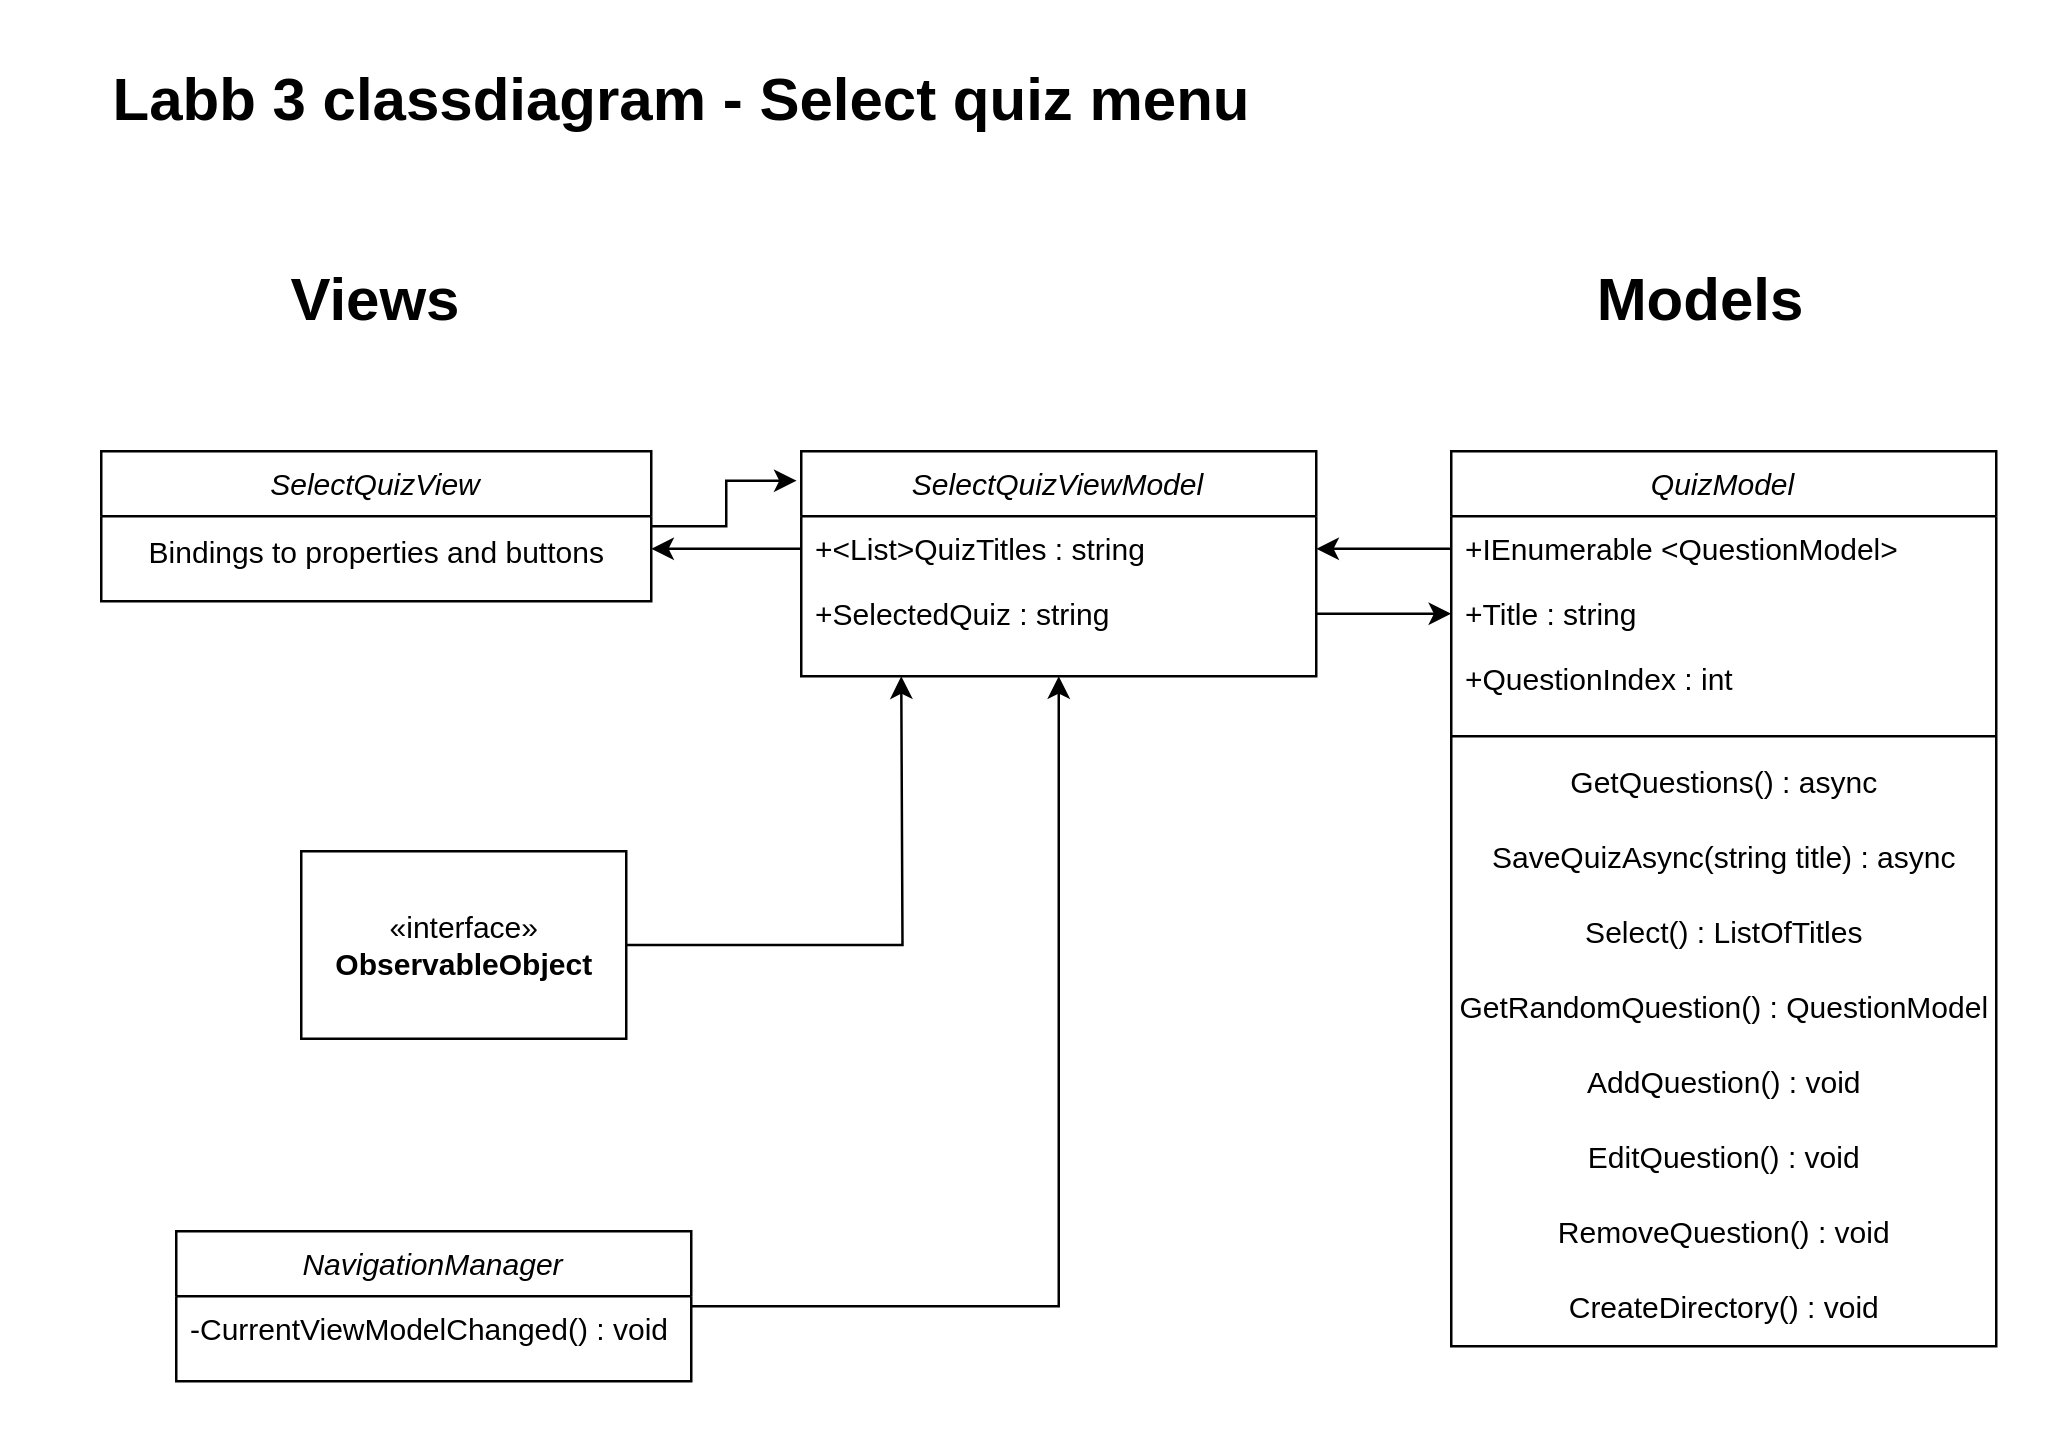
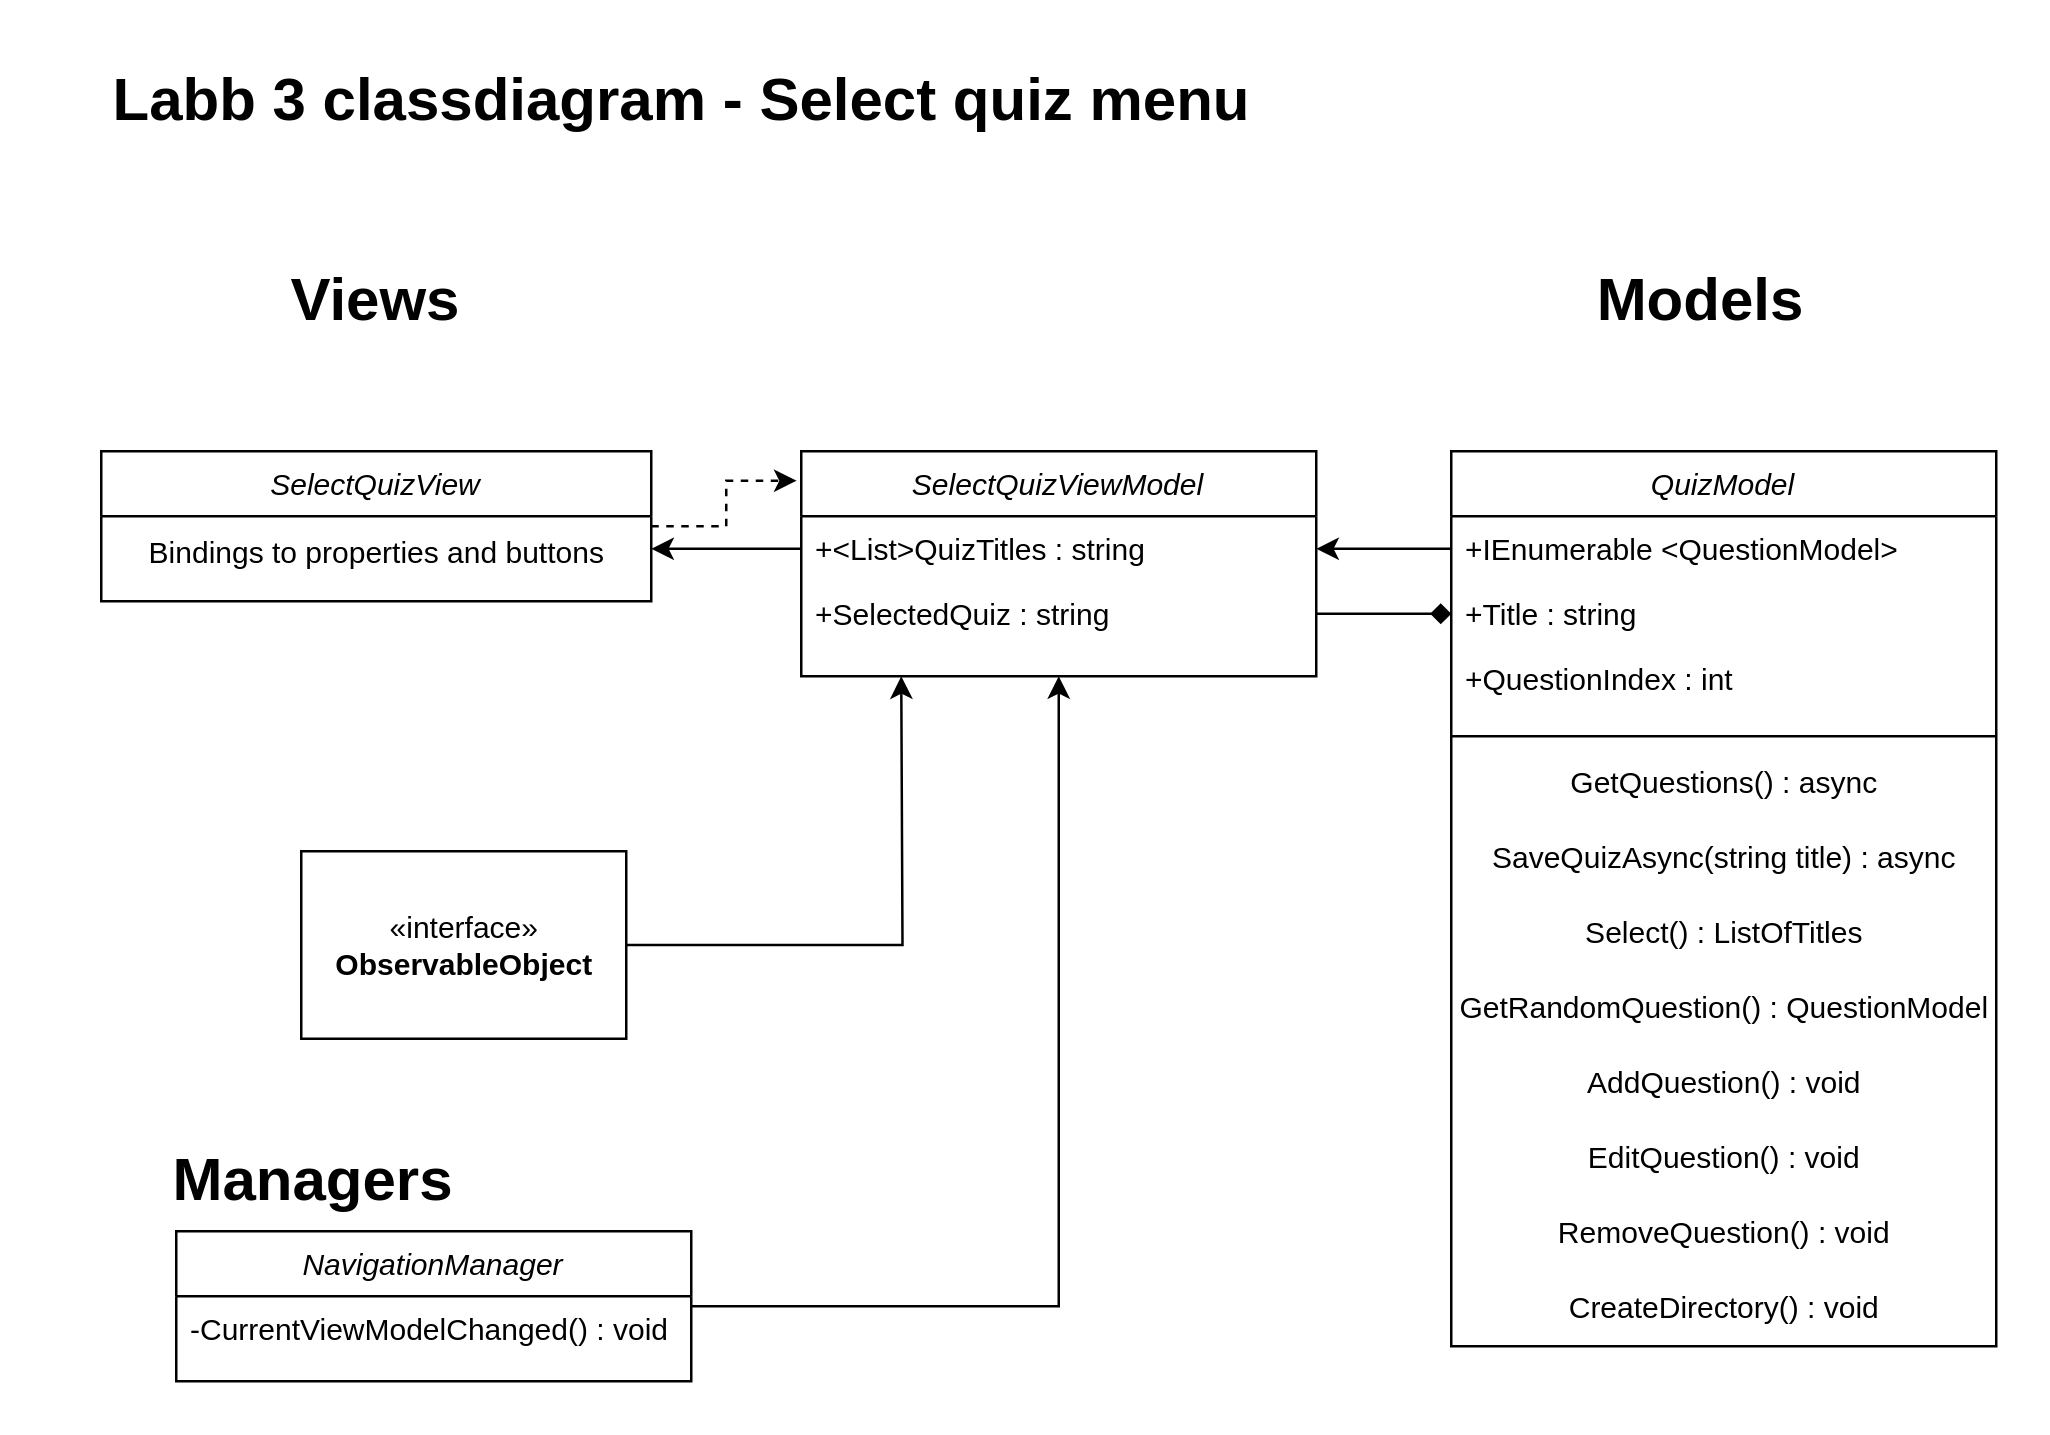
edge "SelectQuizView" -> "SelectQuizViewModel": style solid -> dashed
edge "+SelectedQuiz : string" -> "+Title : string": arrowhead classic -> diamond
node "Managers": added
